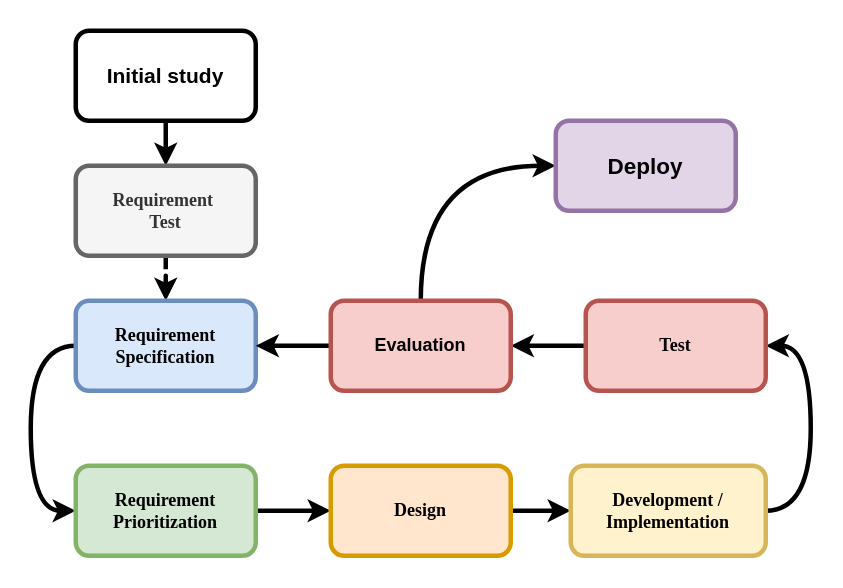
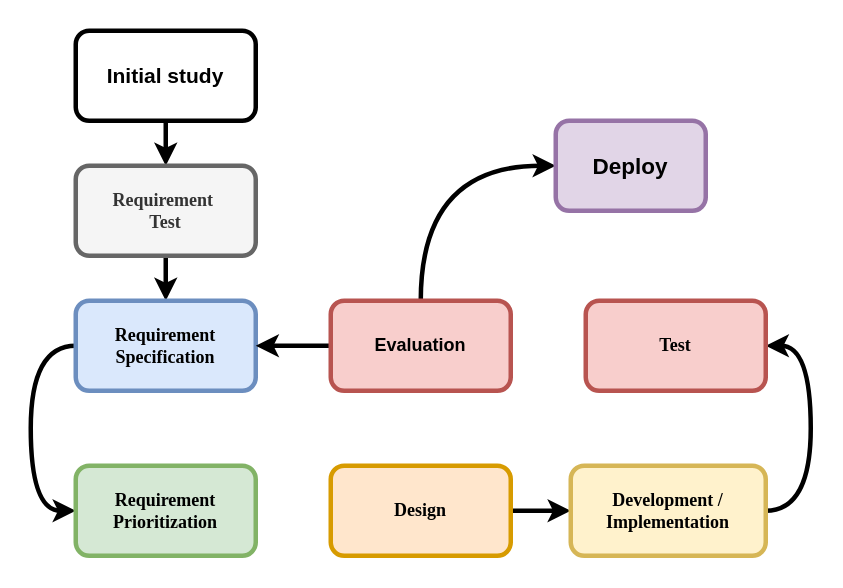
node "Deploy": size 180x90 -> 150x90
edge "Requirement Test" -> "Requirement Specification": style dashed -> solid
edge "Test" -> "Evaluation": removed
edge "Requirement Prioritization" -> "Design": removed
